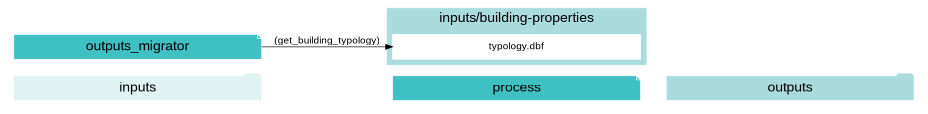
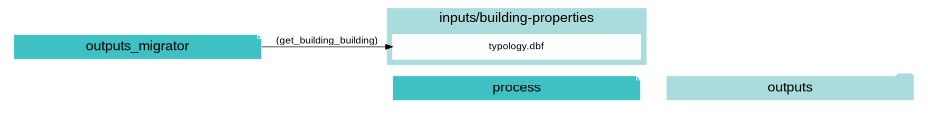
edge "outputs_migrator" -> "typology.dbf": label "(get_building_typology)" -> "(get_building_building)"
node "inputs": removed
